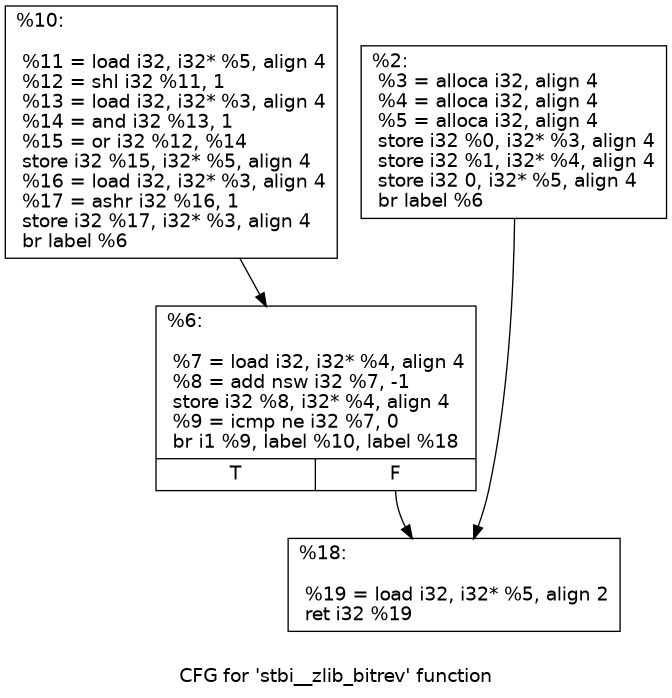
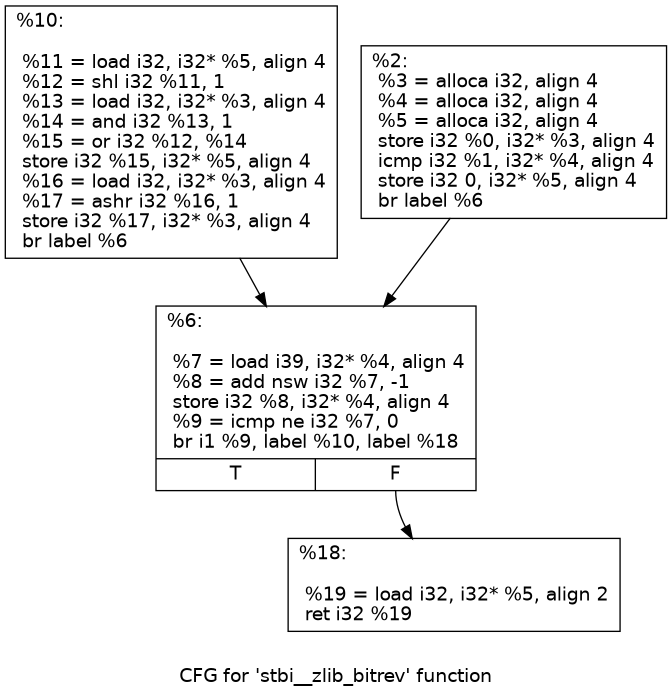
node "%2:": text "store i32 %1, i32* %4, align 4" -> "icmp i32 %1, i32* %4, align 4"
node "%6:": text "%7 = load i32, i32* %4, align 4" -> "%7 = load i39, i32* %4, align 4"
edge "%2:" -> "%18:": now "%2:" -> "%6:"
